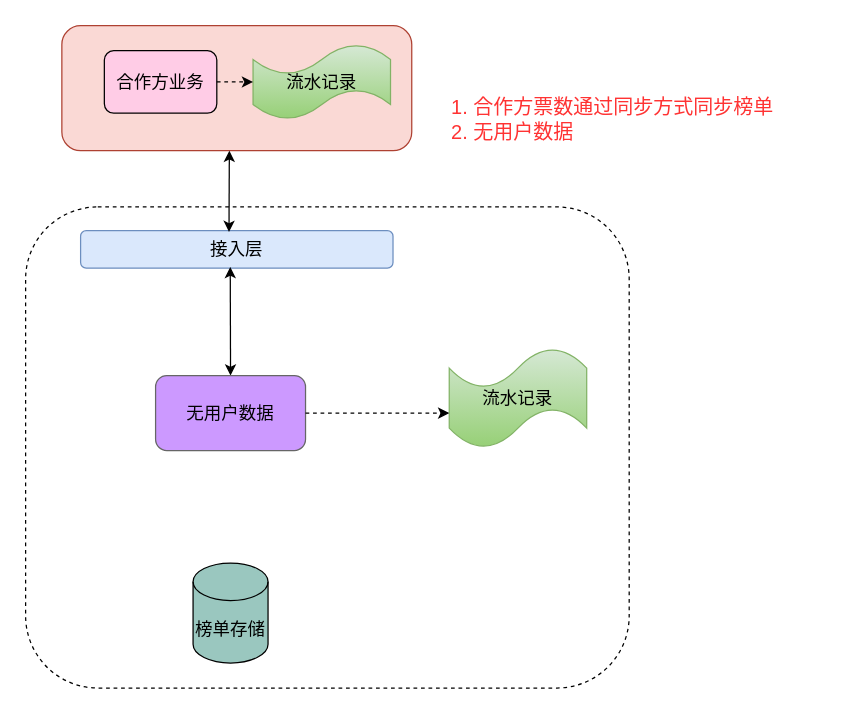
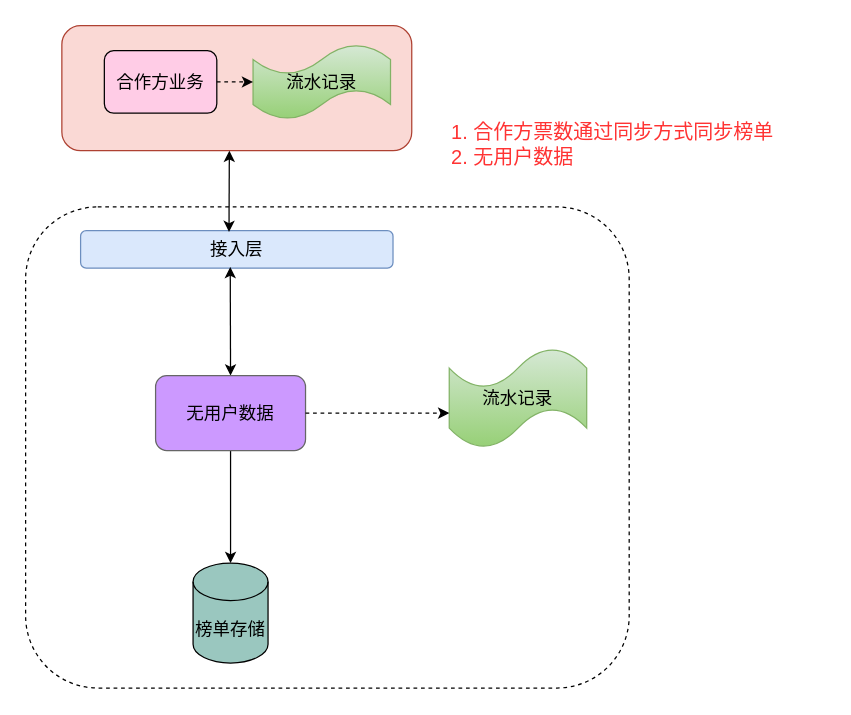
node "1. 合作方票数通过同步方式同步榜单 2. 无用户数据": moved (637, 119) -> (637, 144)
edge "无用户数据" -> "榜单存储": added
